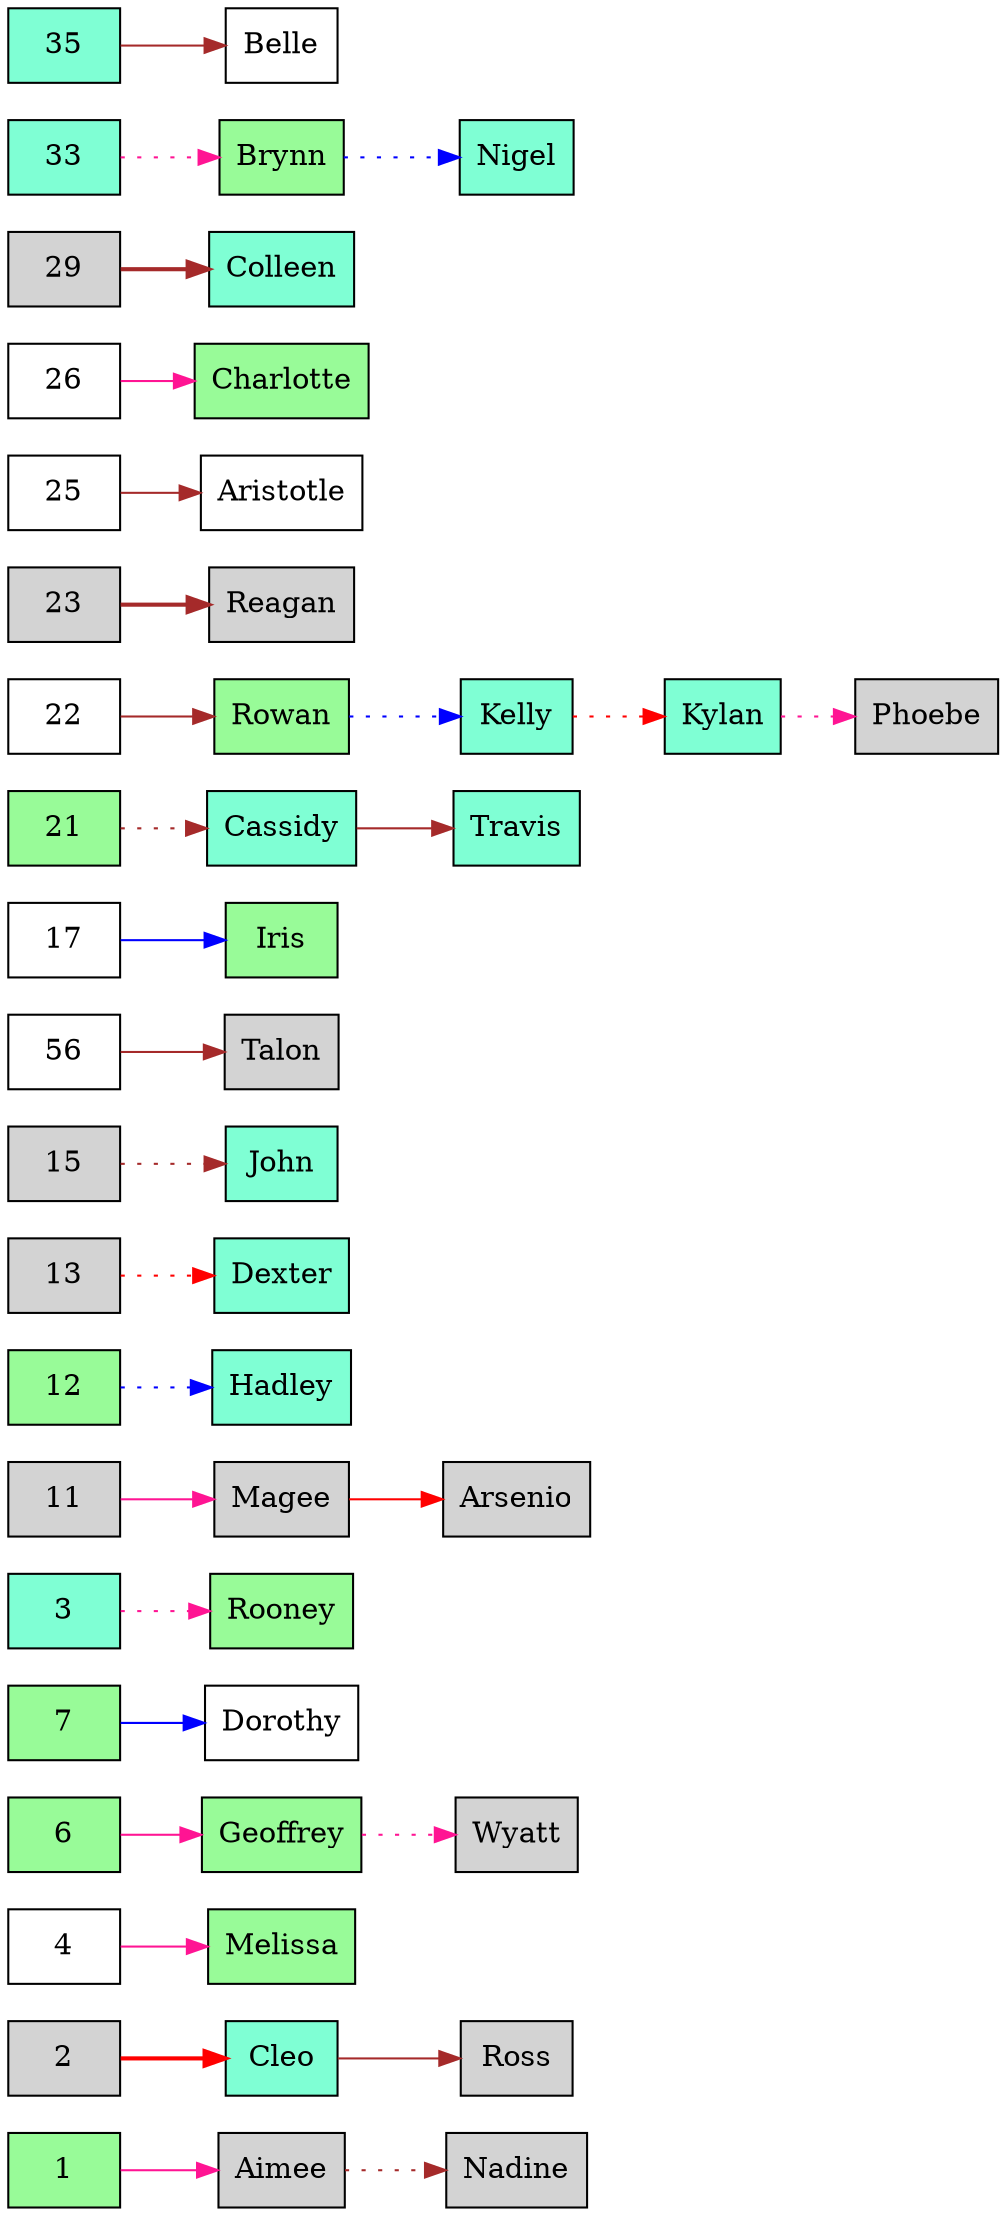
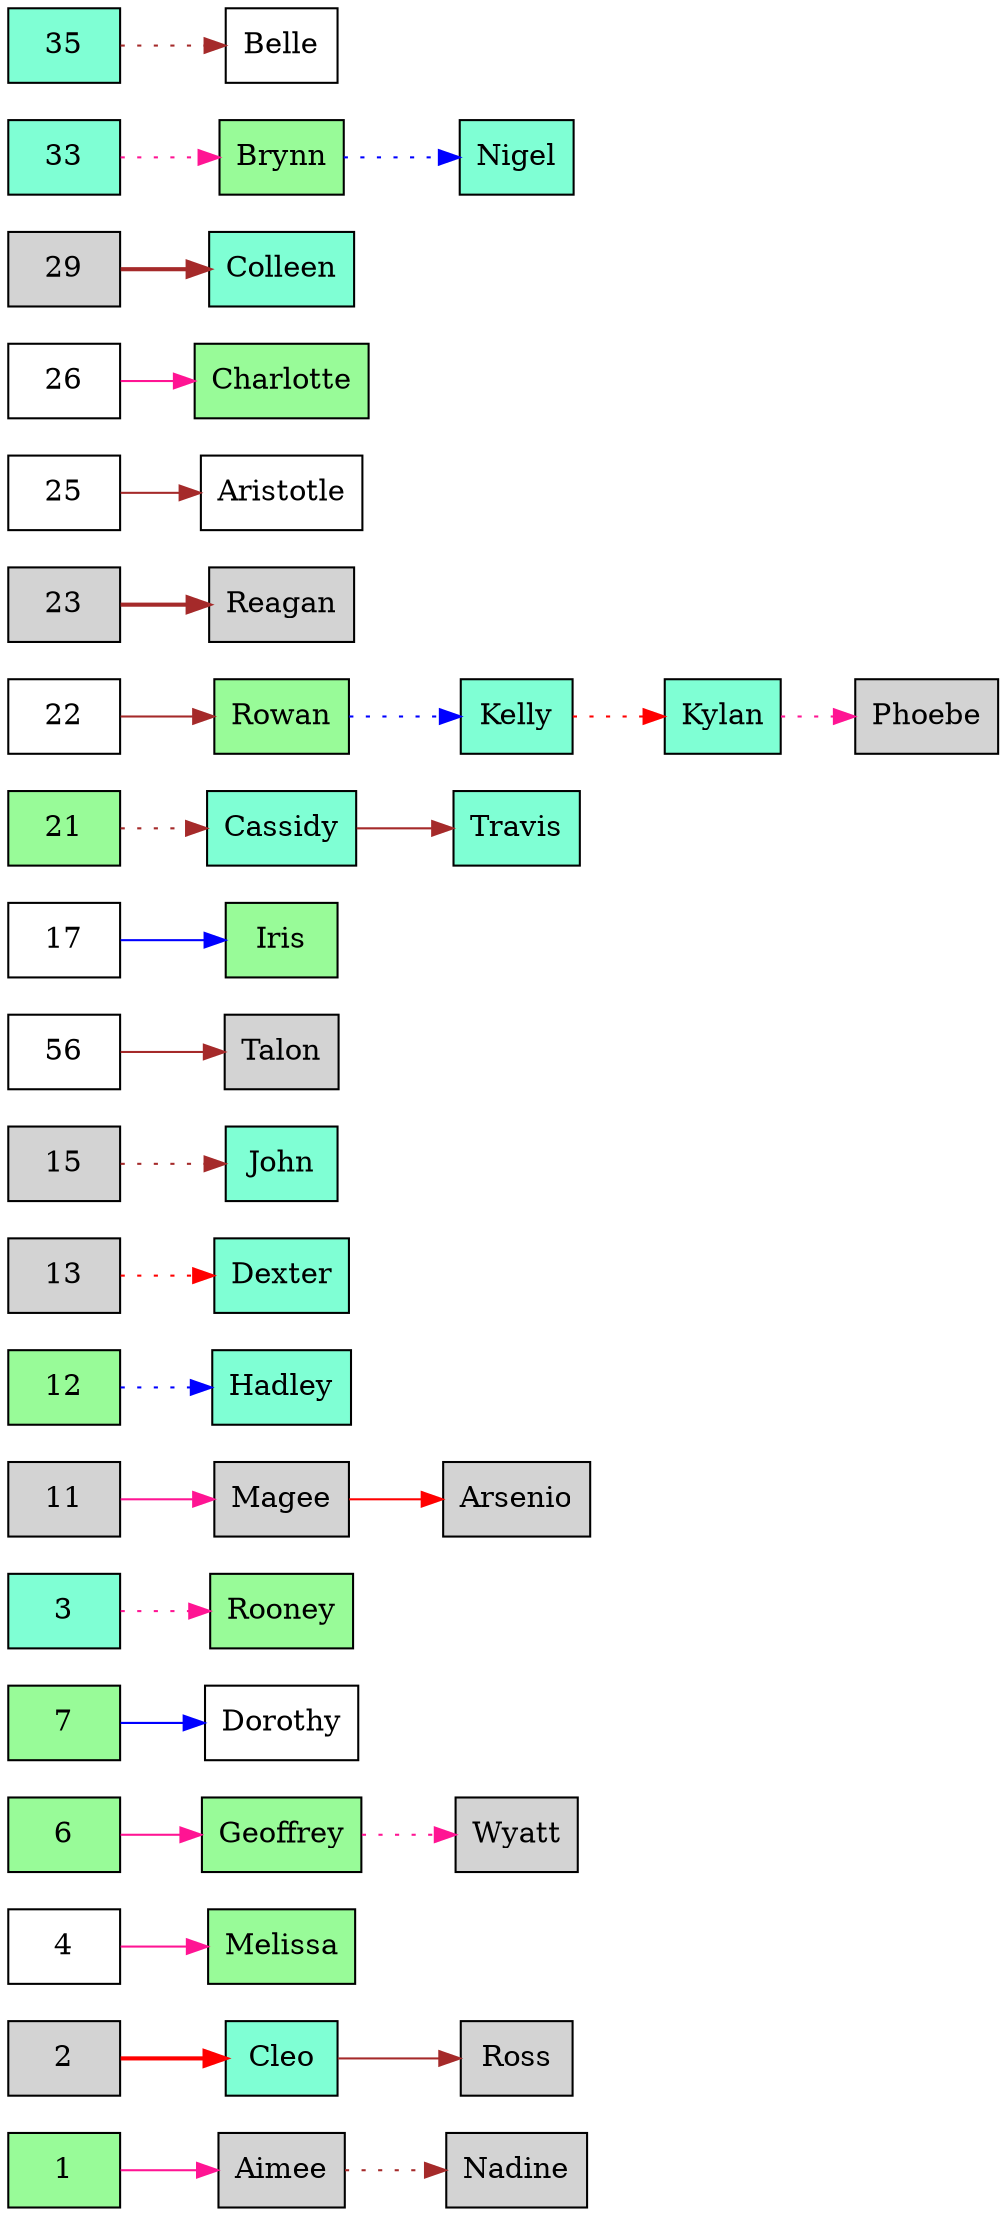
edge "35" -> "Belle": style solid -> dotted
